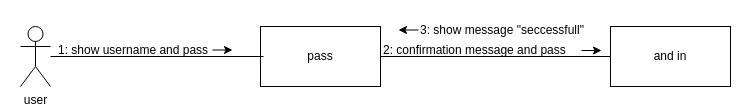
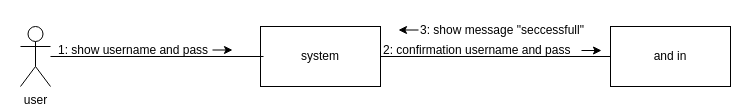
node "2: confirmation message and pass": label "2: confirmation message and pass" -> "2: confirmation username and pass"
node "pass": label "pass" -> "system"
